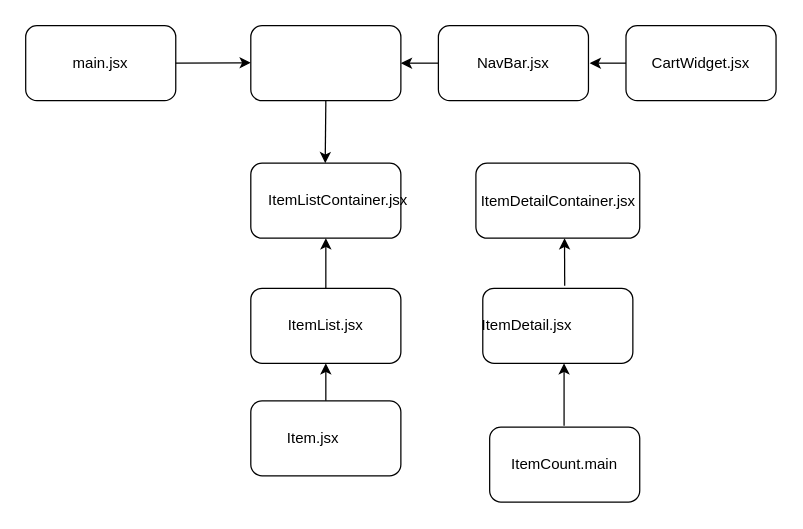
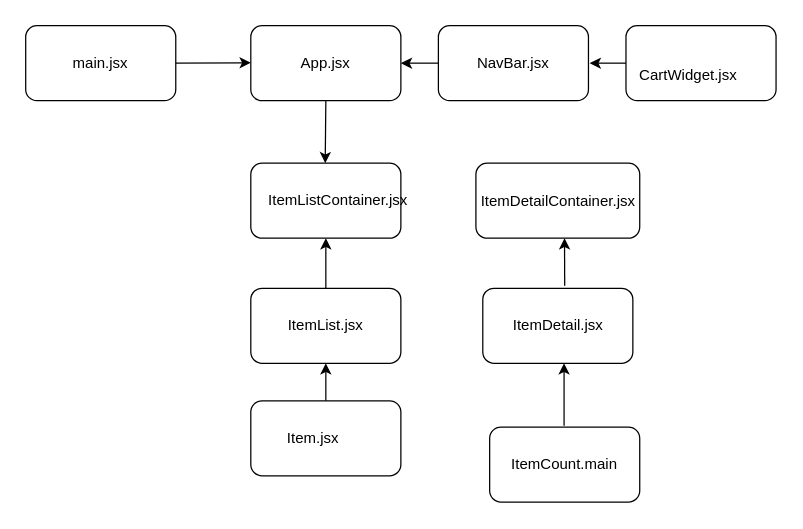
node "App.jsx": added
node "CartWidget.jsx": moved (701, 63) -> (688, 76)
node "ItemDetail.jsx": moved (526, 326) -> (558, 326)
